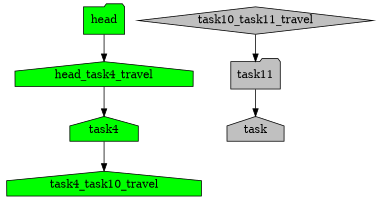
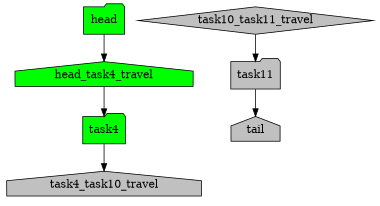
node "task4": shape house -> folder
node "task": label "task" -> "tail"
node "task4_task10_travel": fillcolor green -> gray
